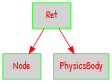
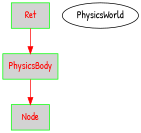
node "PhysicsWorld": added
edge "Ret" -> "Node": now "PhysicsBody" -> "Node"
